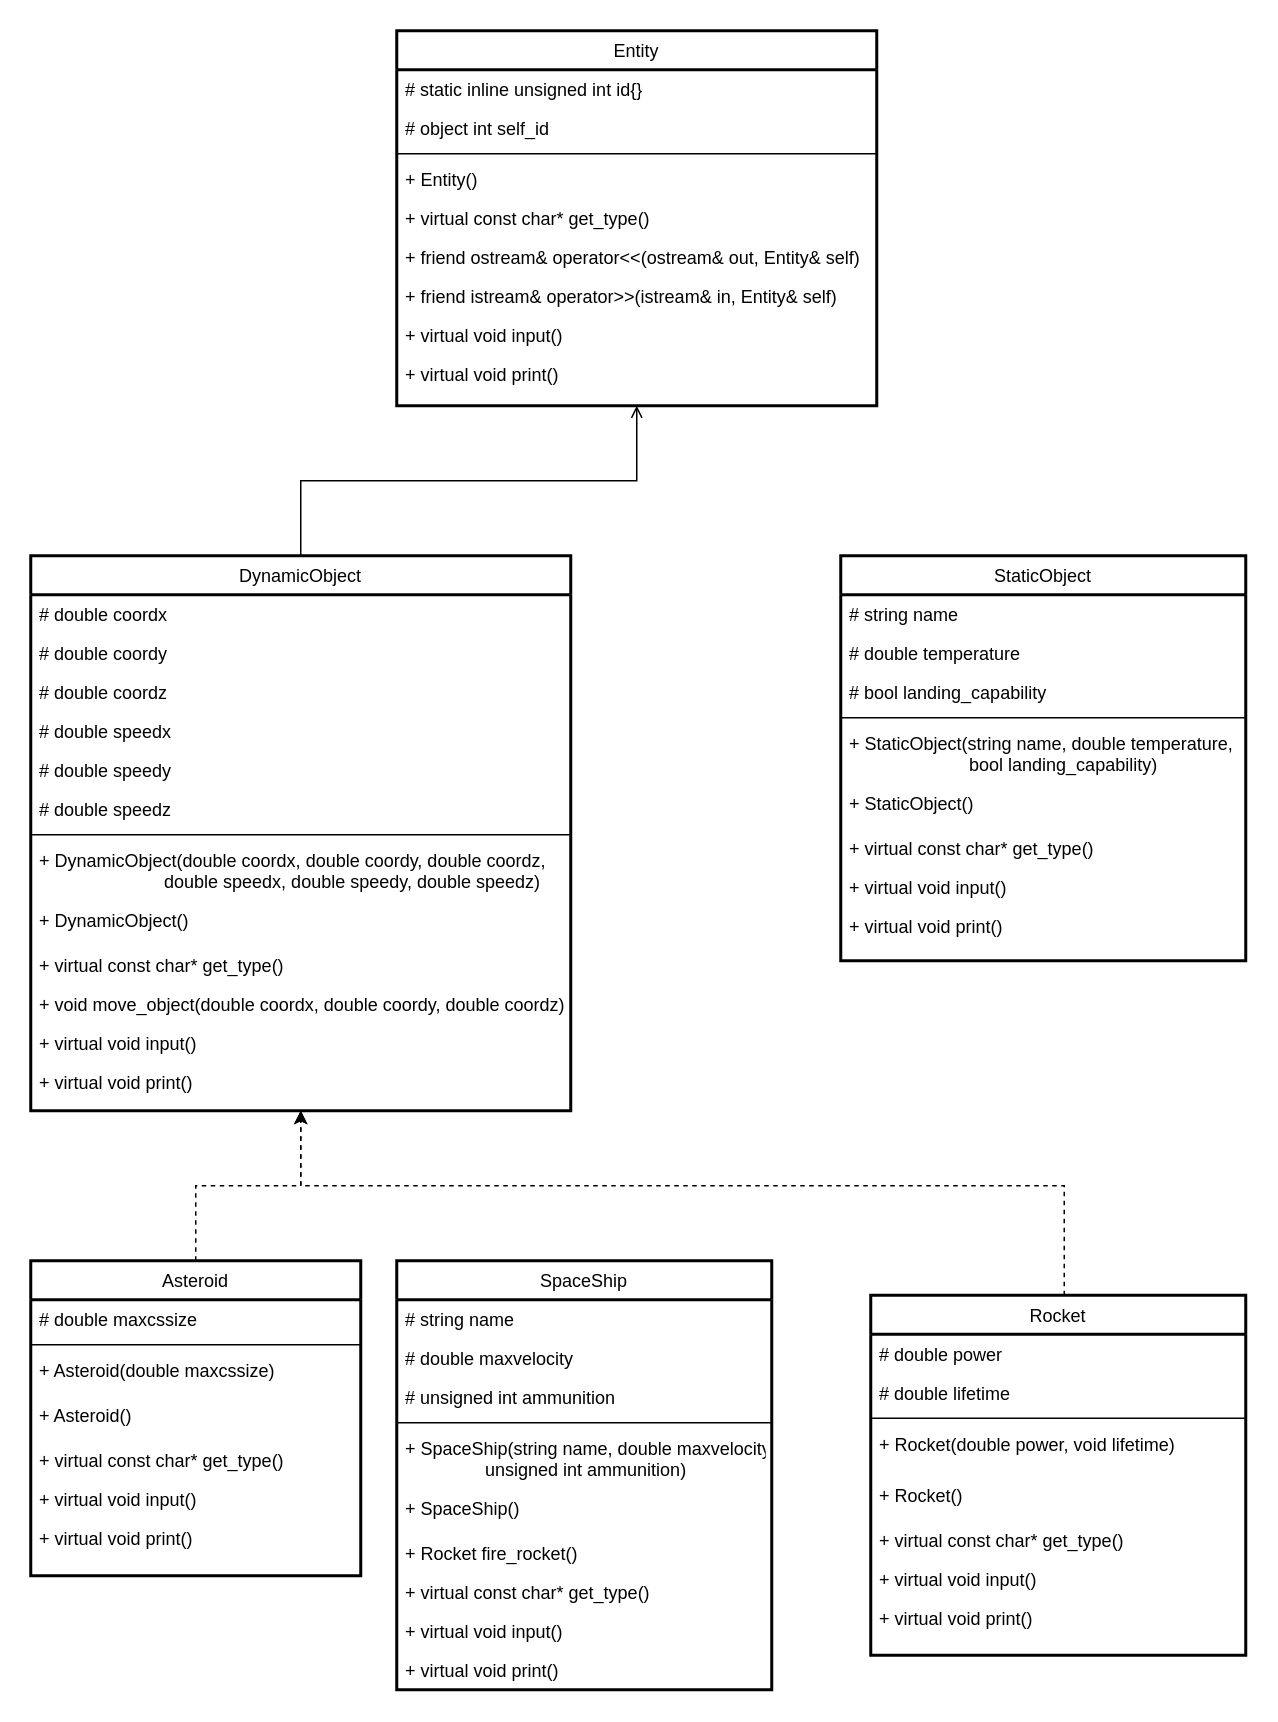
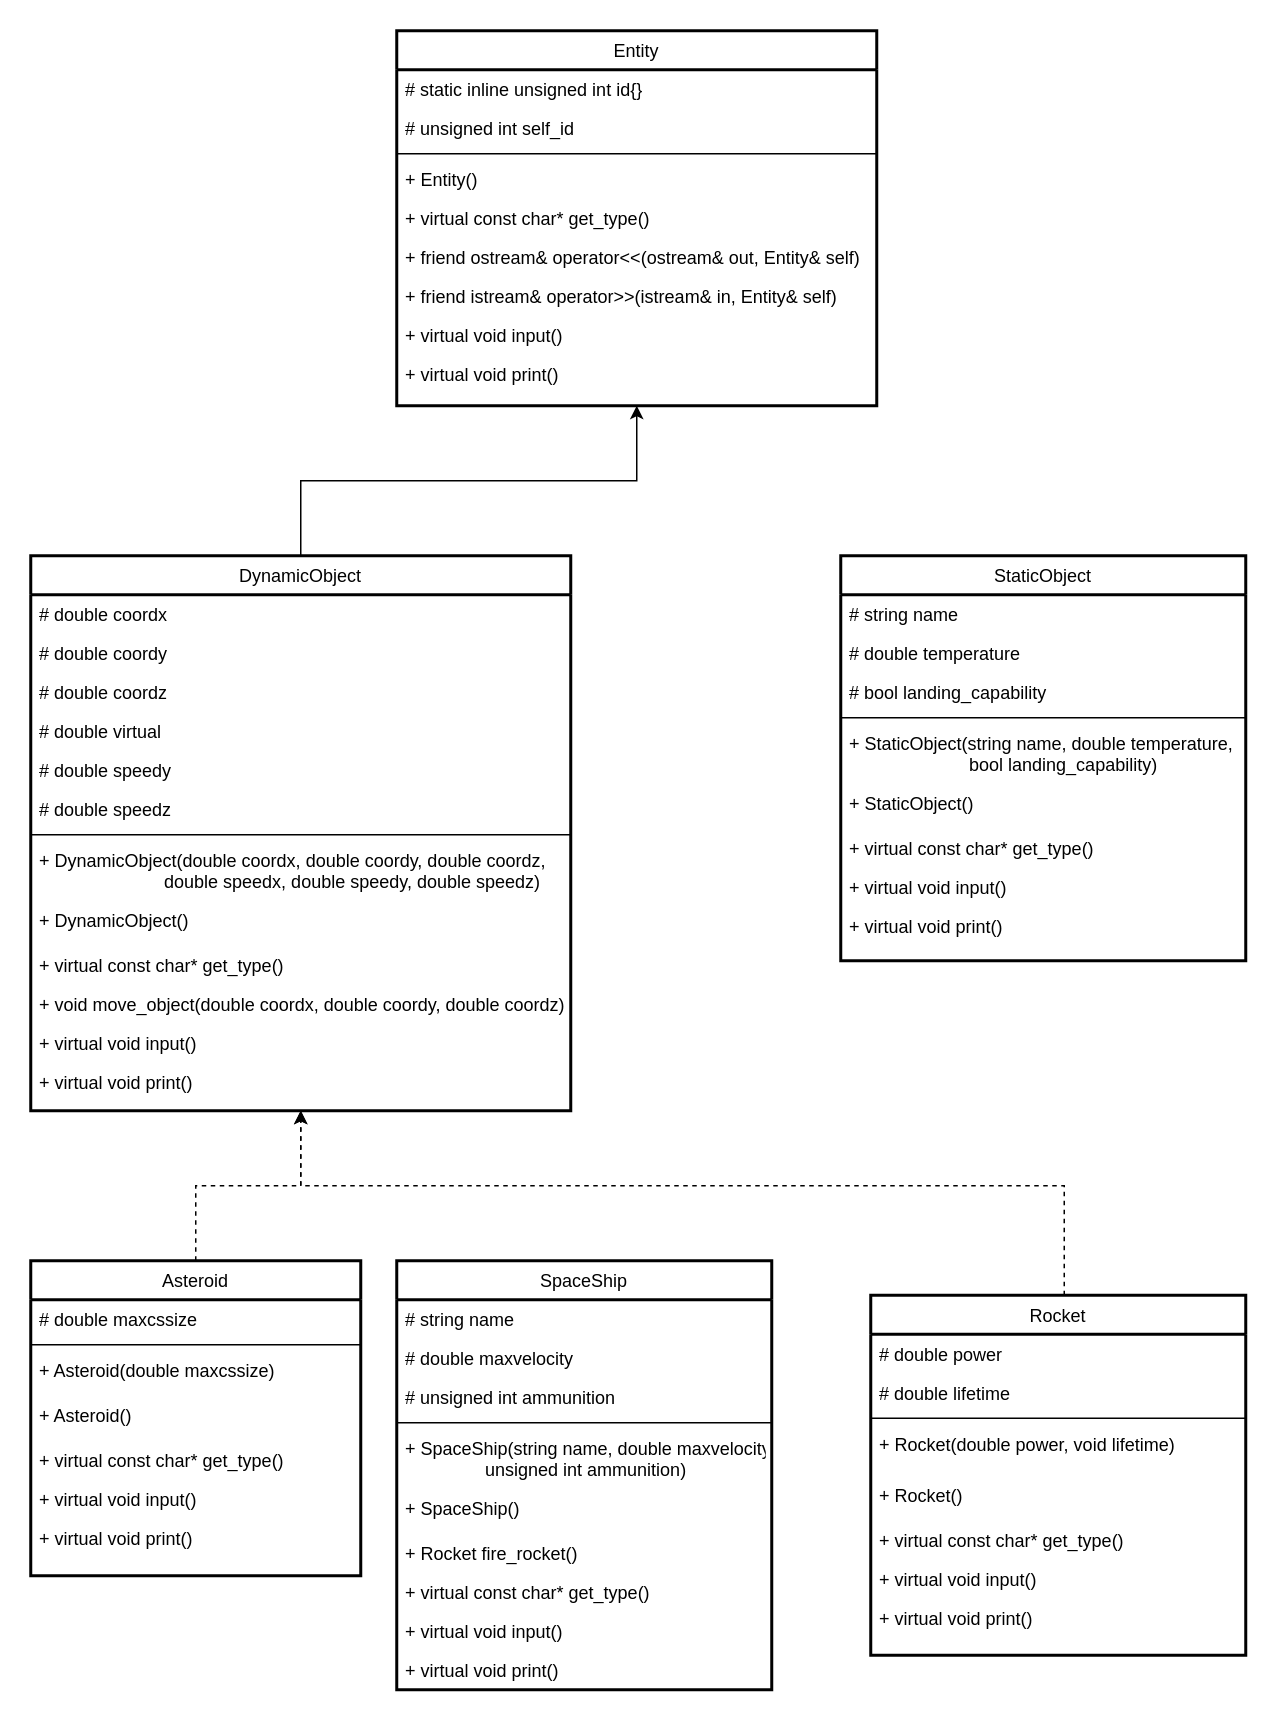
node "# object int self_id": label "# object int self_id" -> "# unsigned int self_id"
edge "DynamicObject" -> "Entity": arrowhead open -> classic
node "# double speedx": label "# double speedx" -> "# double virtual"
